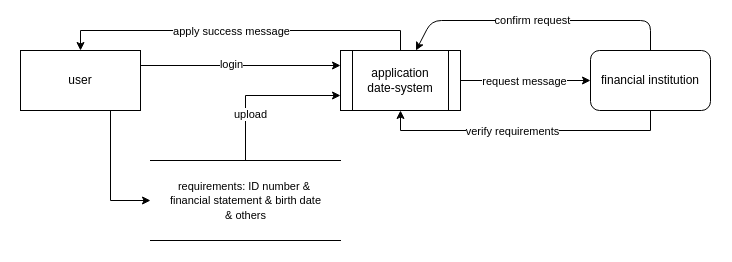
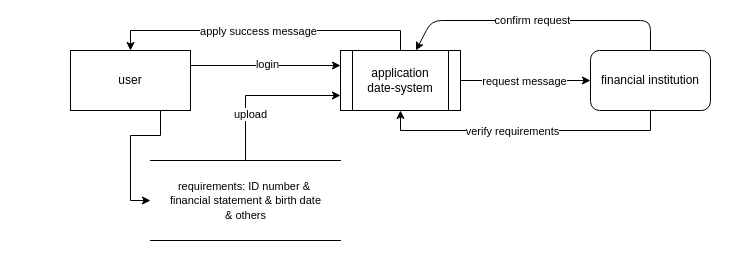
node "user": moved (81, 81) -> (131, 81)
